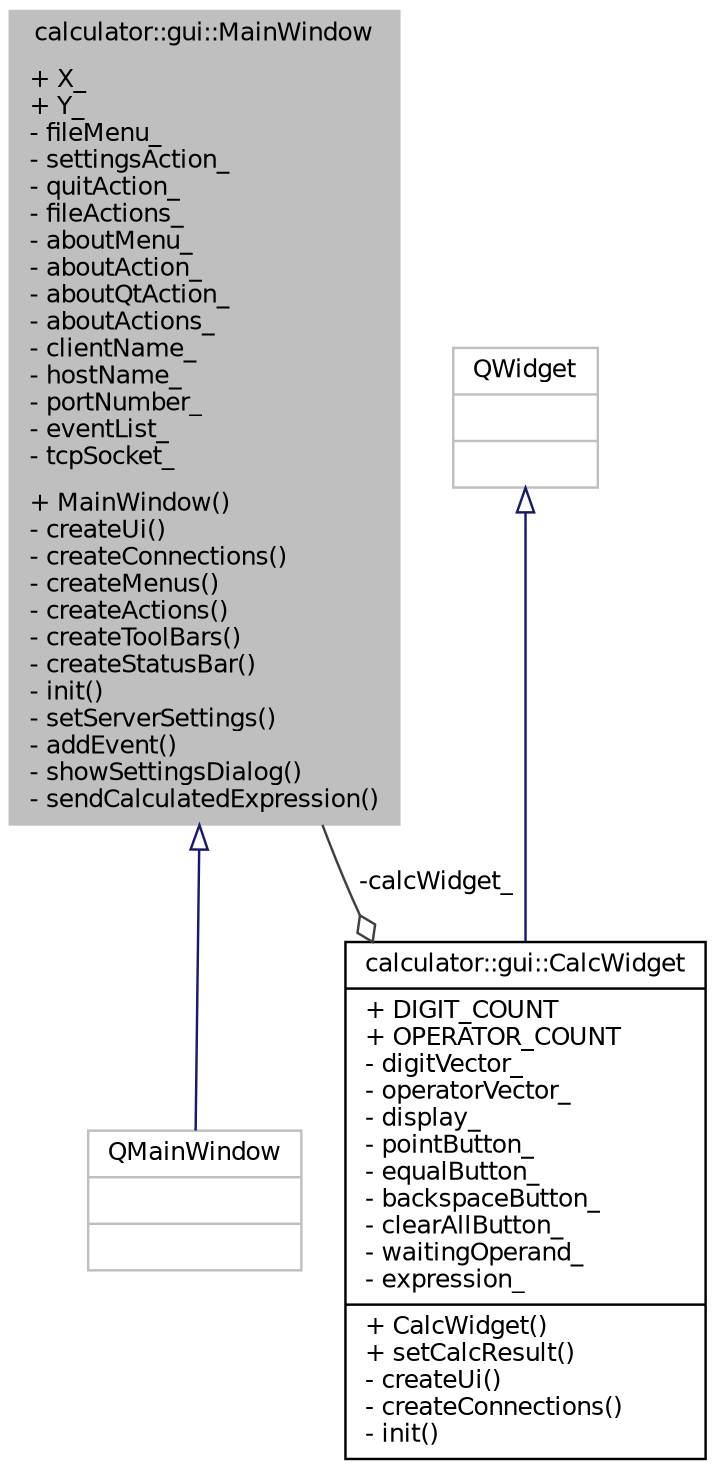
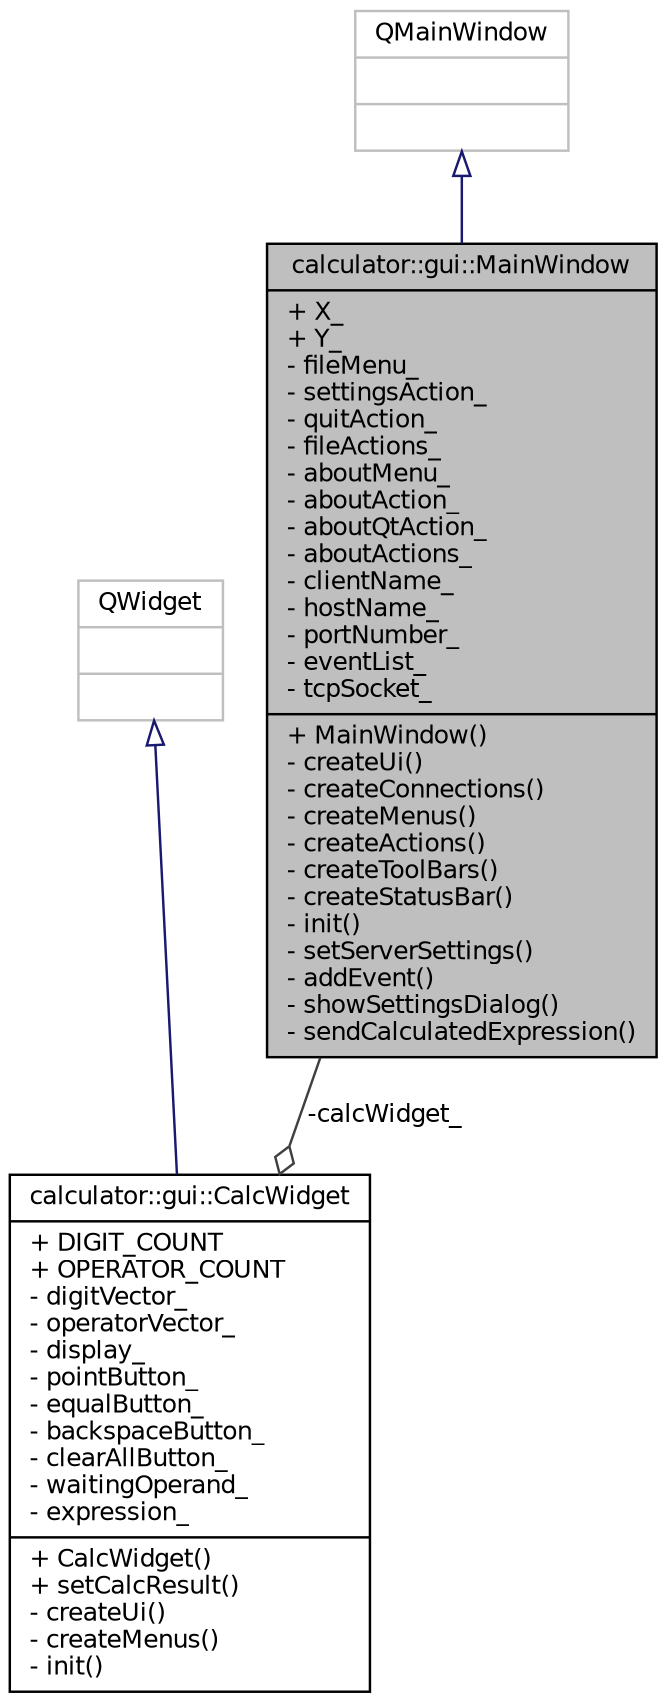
node "calculator::gui::MainWindow": color grey75 -> black
edge "QMainWindow" -> "calculator::gui::MainWindow": reversed
node "calculator::gui::CalcWidget": text "- createConnections()" -> "- createMenus()"
